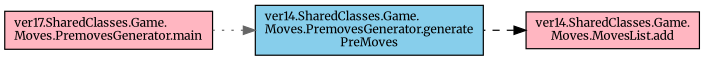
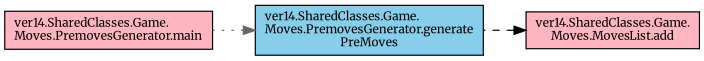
node "ver17.SharedClasses.Game. Moves.PremovesGenerator.main": label "ver17.SharedClasses.Game. Moves.PremovesGenerator.main" -> "ver14.SharedClasses.Game. Moves.PremovesGenerator.main"
